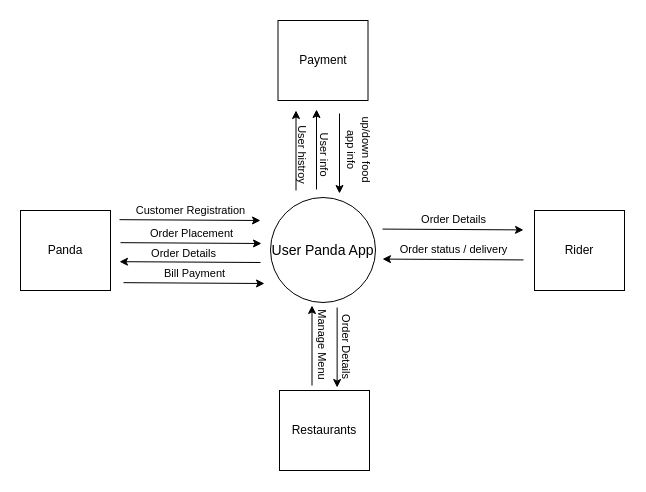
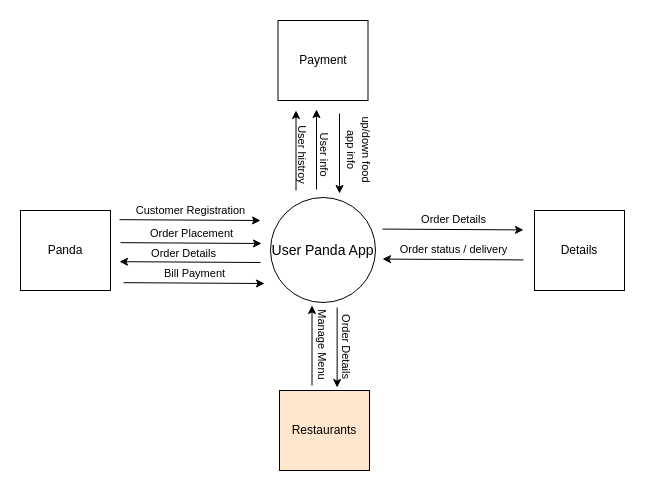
node "Rider": label "Rider" -> "Details"
node "Restaurants": fillcolor #ffffff -> #ffe6cc
